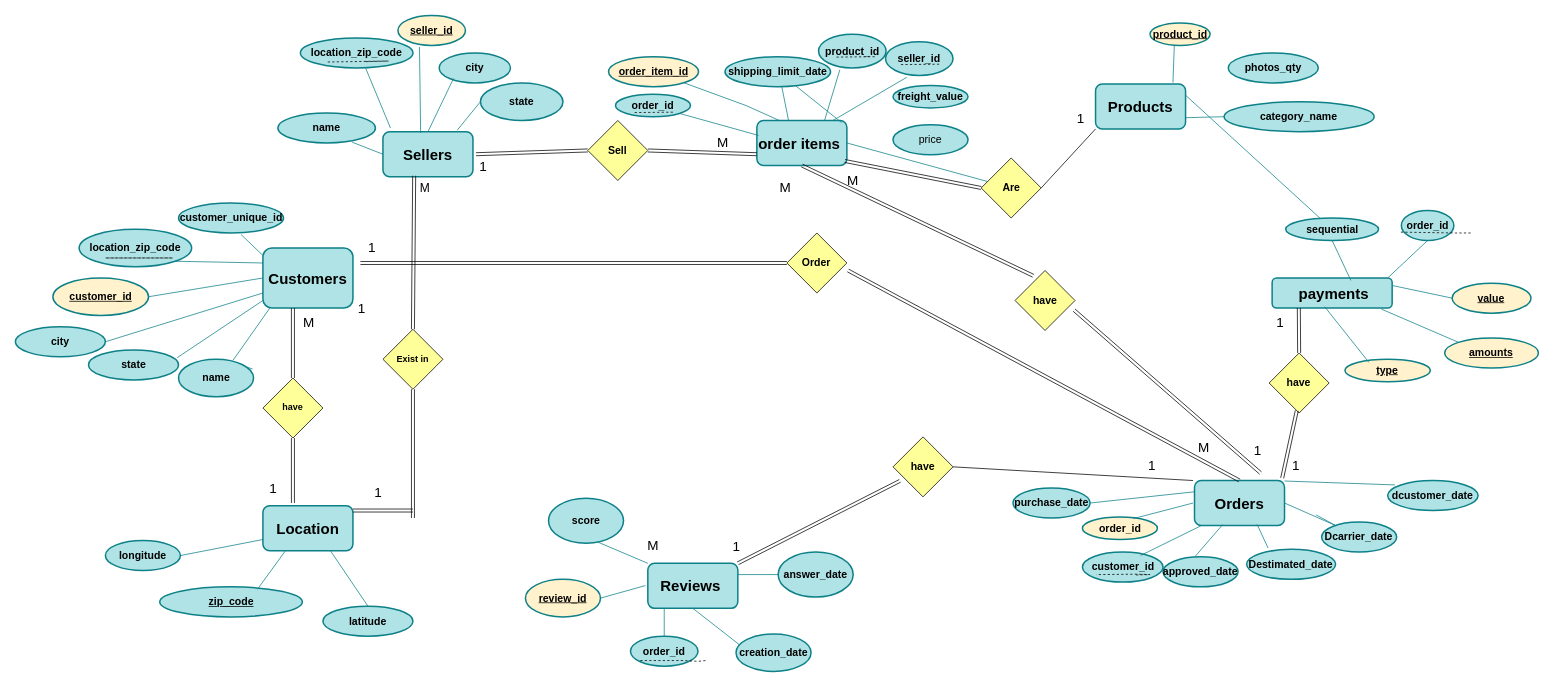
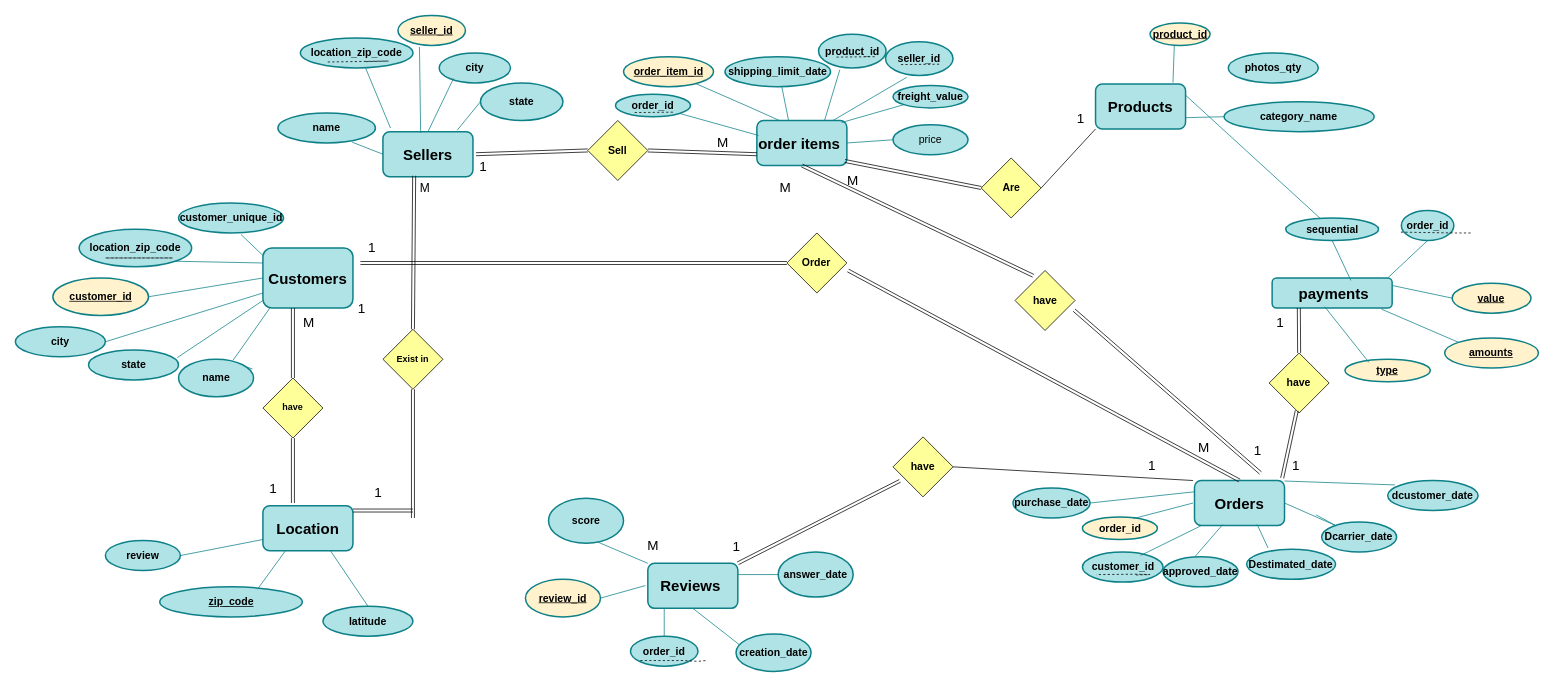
node "order_item_id": moved (653, 72) -> (668, 72)
edge "shipping_limit_date" -- "order items": now "freight_value" -- "order items"
edge "order items" -- "Are": now "order items" -- "price"
node "longitude": label "longitude" -> "review"
